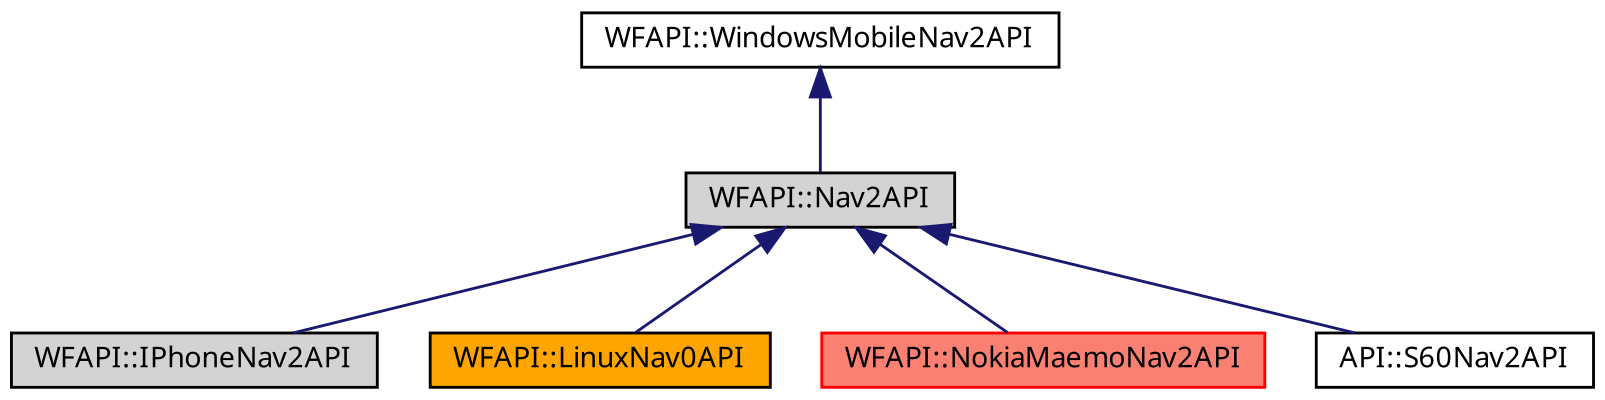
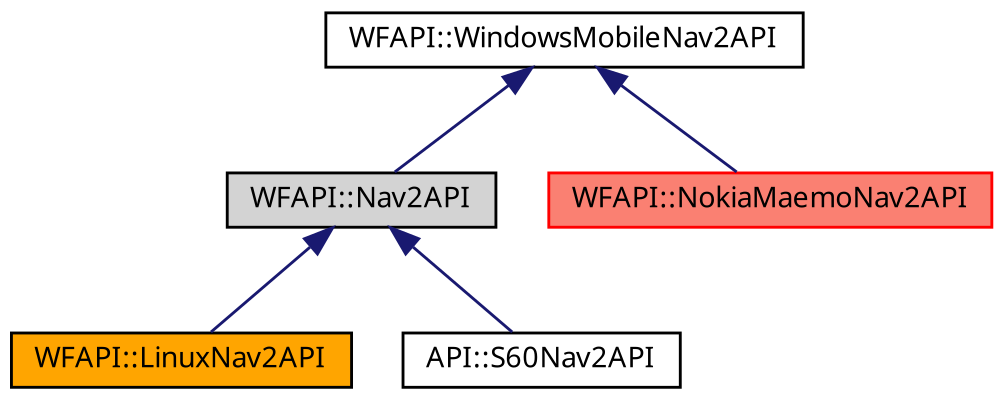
edge "WFAPI::NokiaMaemoNav2API" -> "WFAPI::Nav2API": now "WFAPI::NokiaMaemoNav2API" -> "WFAPI::WindowsMobileNav2API"
node "WFAPI::IPhoneNav2API": removed
node "WFAPI::LinuxNav0API": label "WFAPI::LinuxNav0API" -> "WFAPI::LinuxNav2API"
